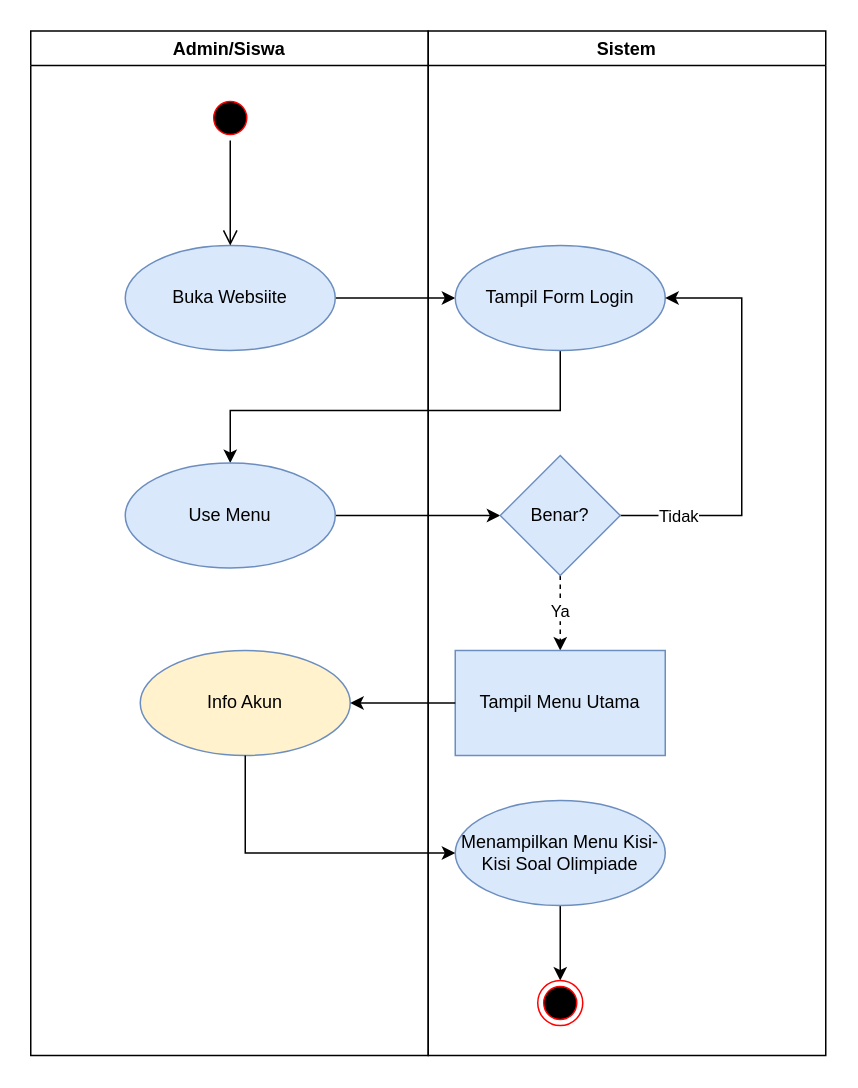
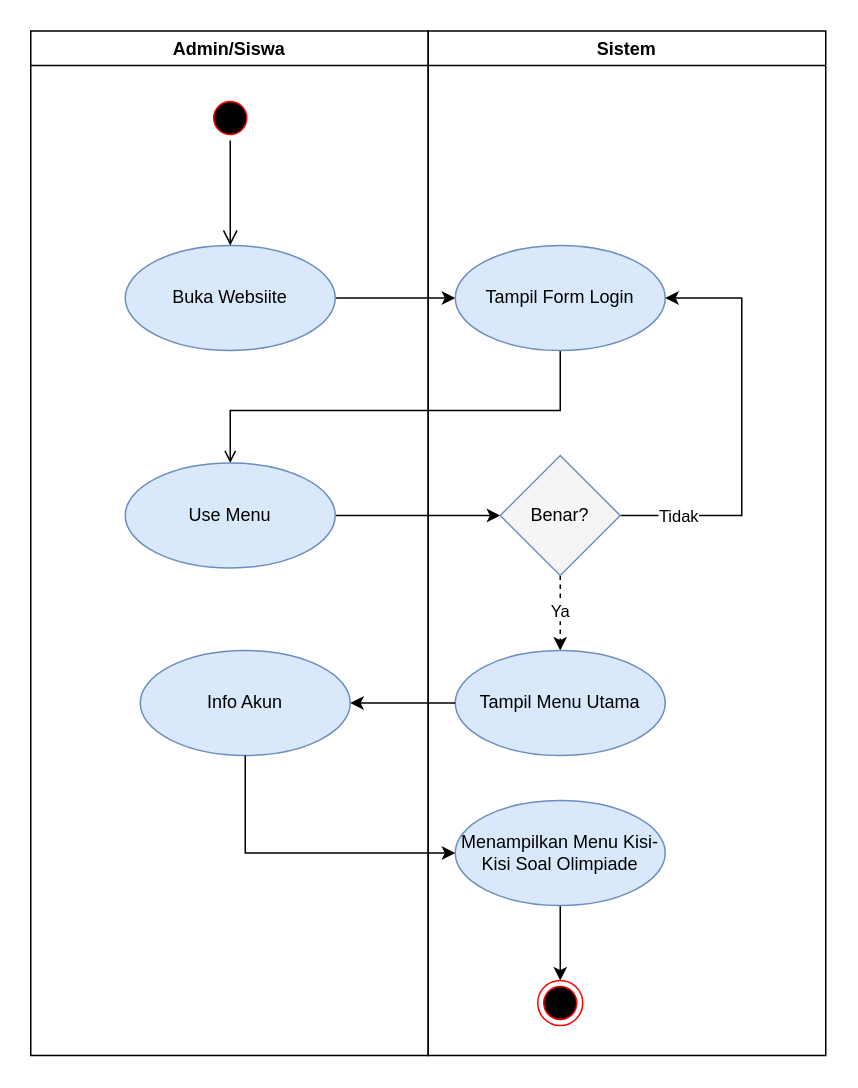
edge "Tampil Form Login" -> "Use Menu": arrowhead classic -> open
node "Benar?": fillcolor #dae8fc -> #f5f5f5
node "Info Akun": fillcolor #fff2cc -> #dae8fc
node "Tampil Menu Utama": shape rectangle -> ellipse
